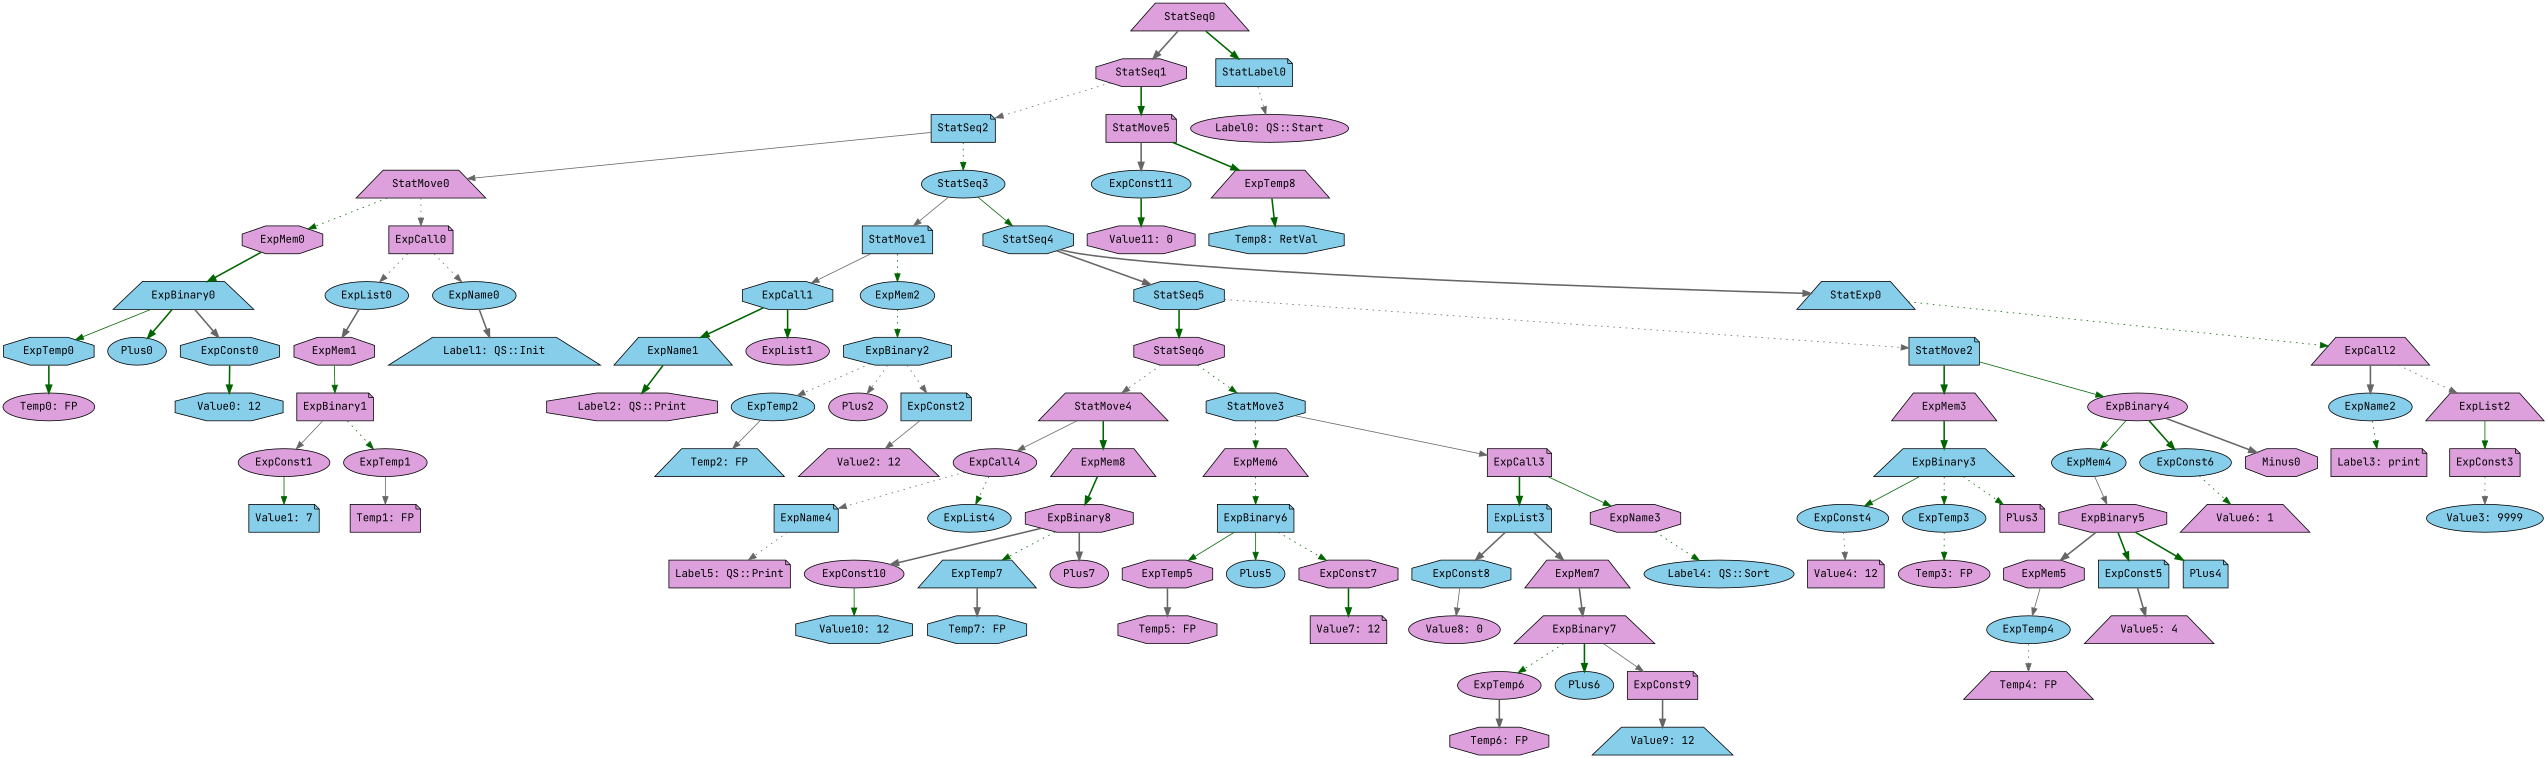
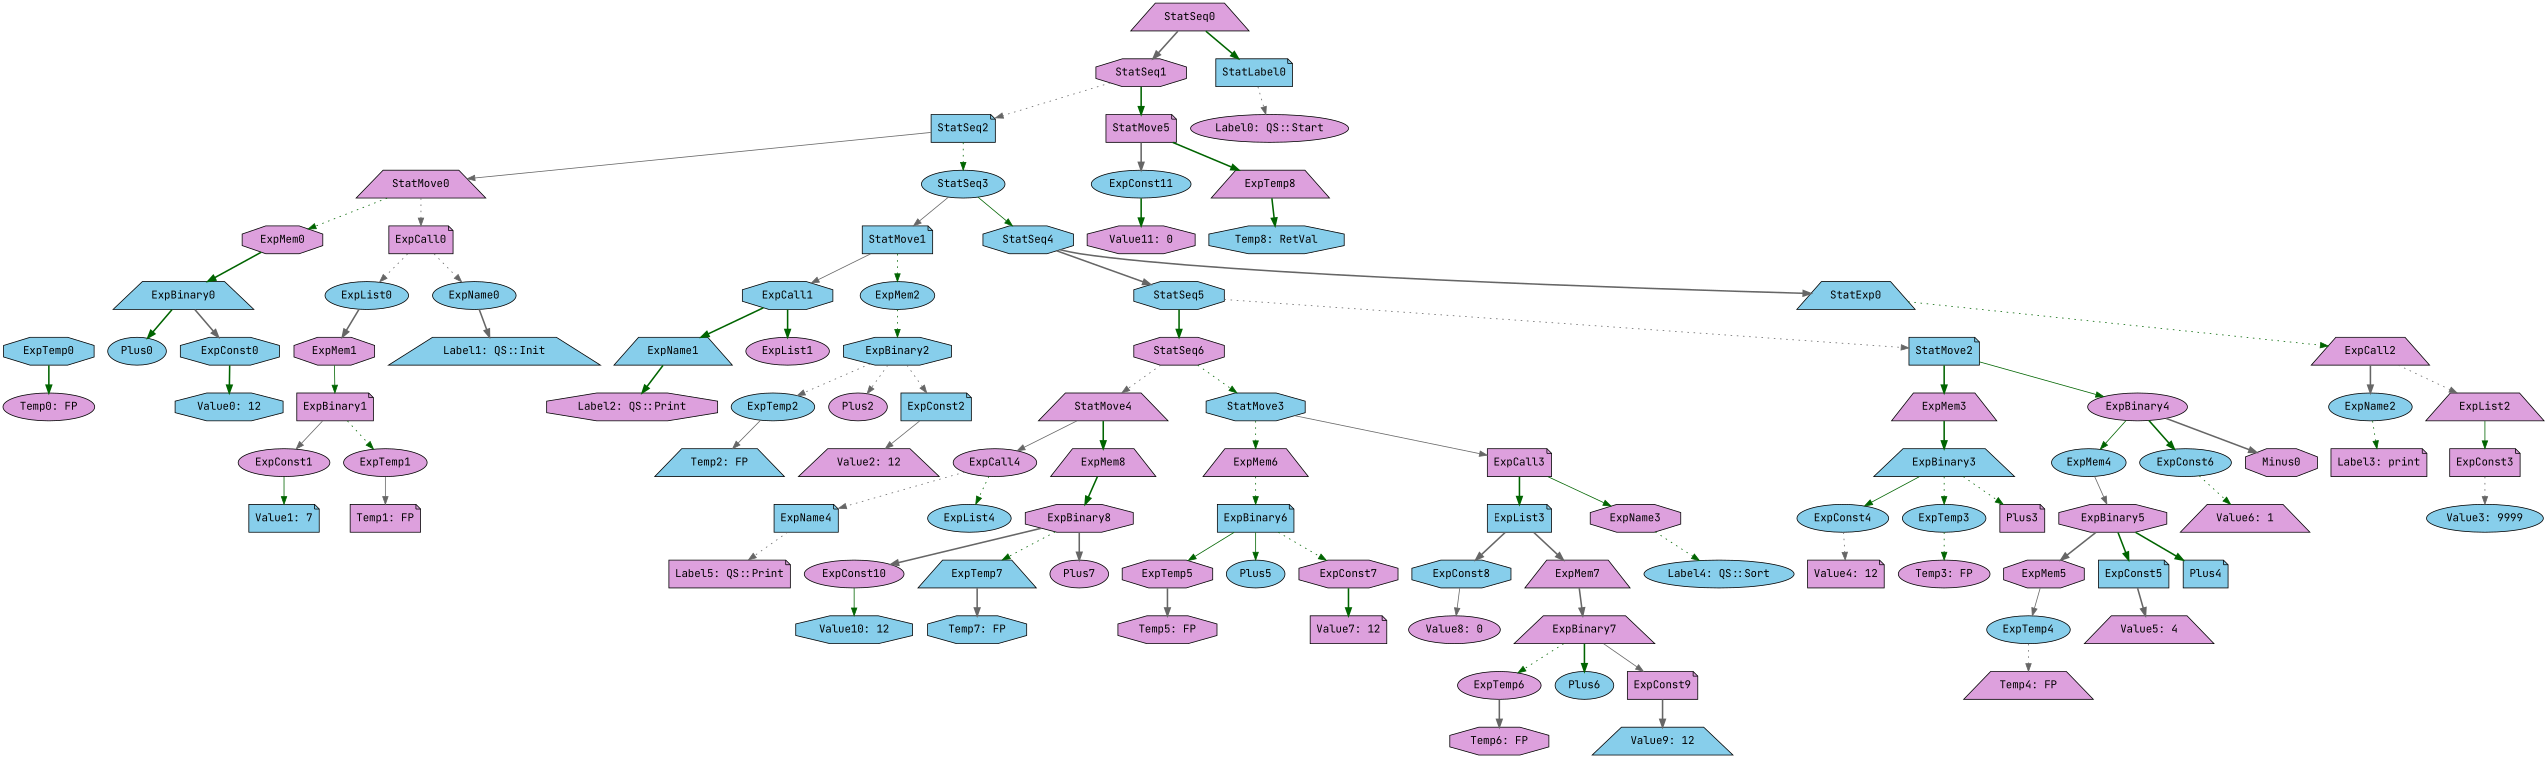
edge "ExpBinary0" -> "ExpTemp0": removed
